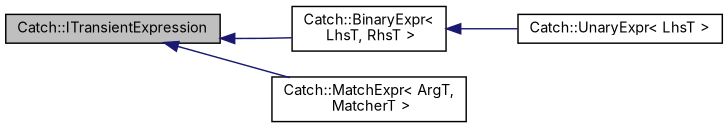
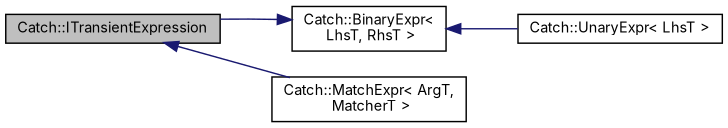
edge "Catch::BinaryExpr< LhsT, RhsT >" -> "Catch::ITransientExpression": reversed
